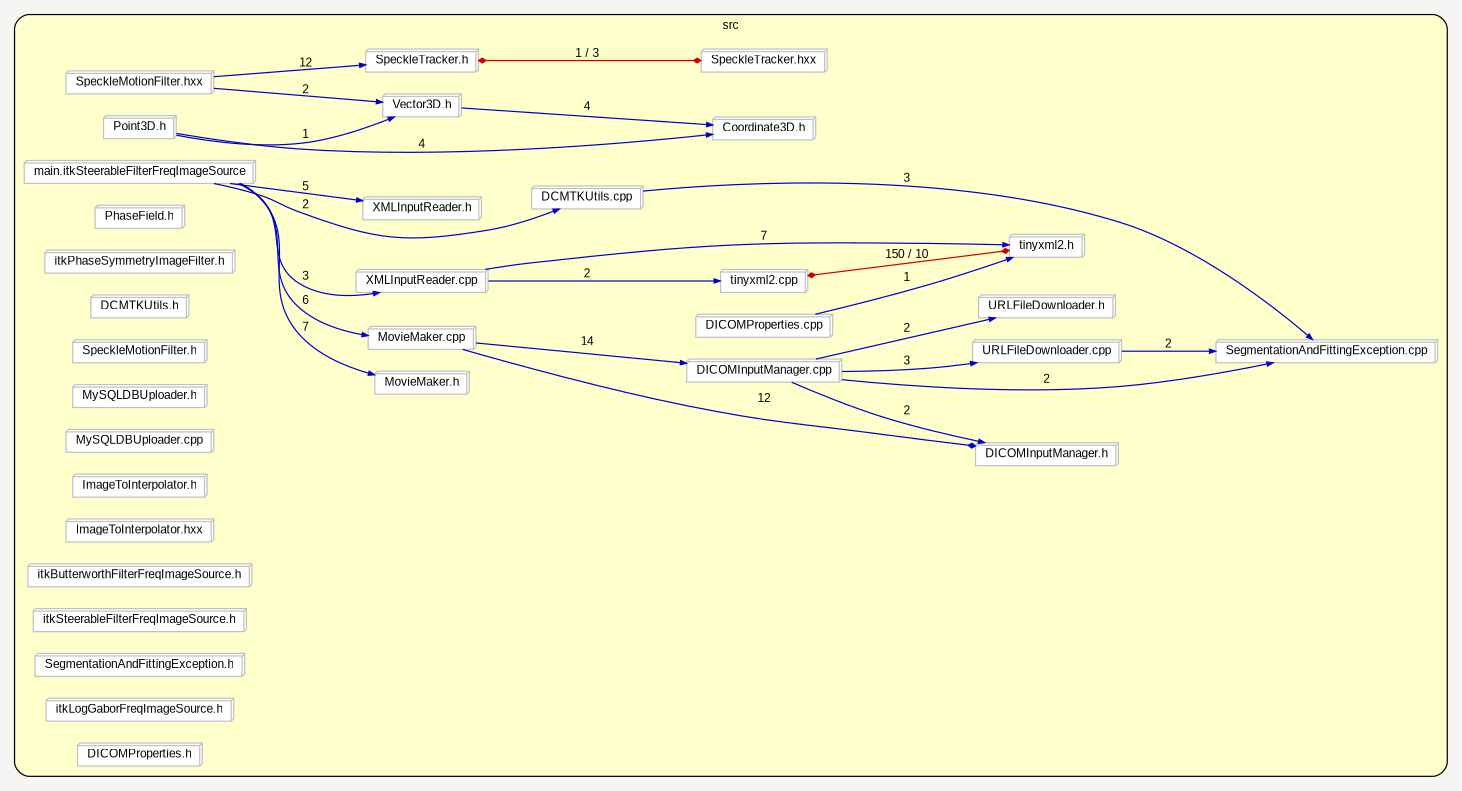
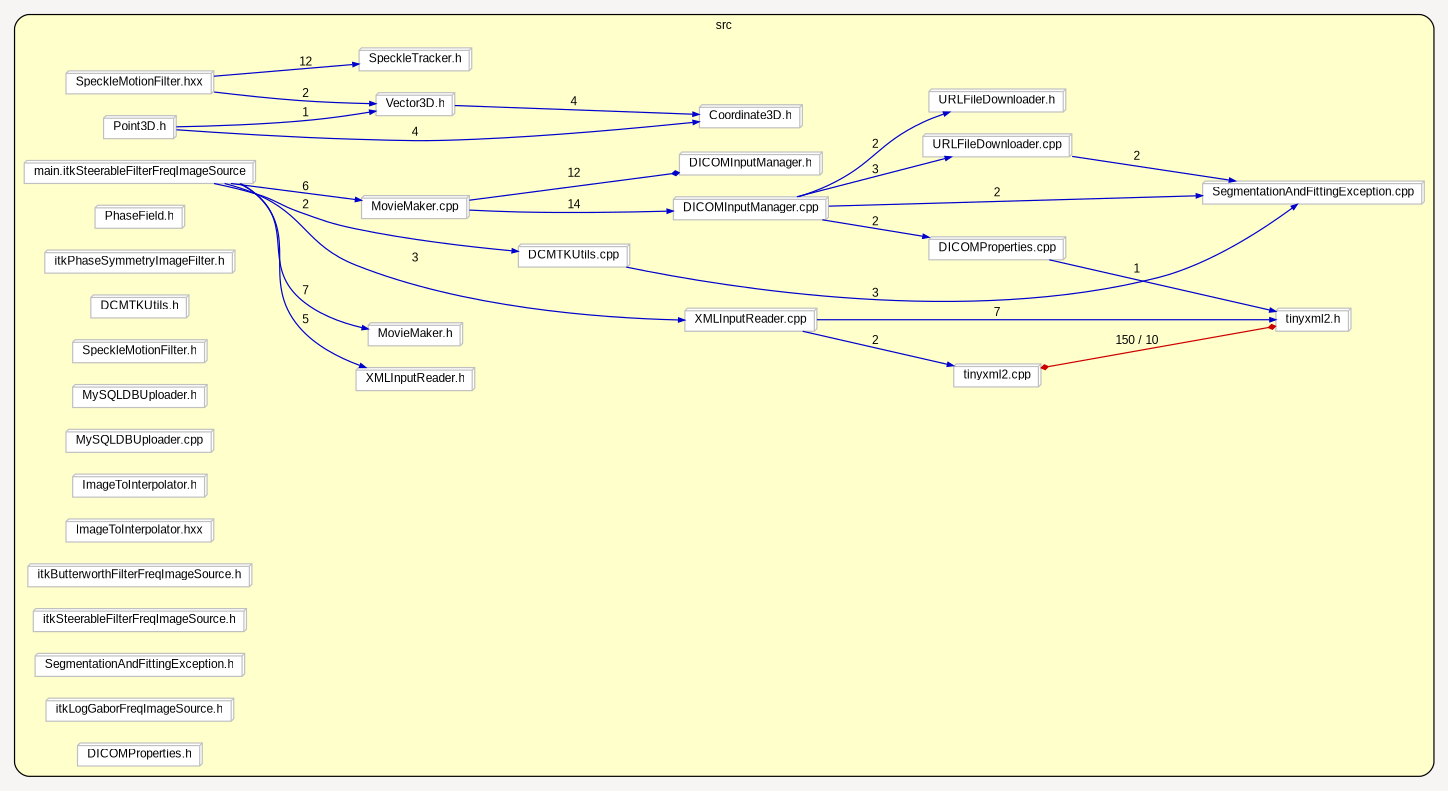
node "SpeckleTracker.hxx": removed
edge "DICOMInputManager.cpp" -> "DICOMInputManager.h": now "DICOMInputManager.cpp" -> "DICOMProperties.cpp"
